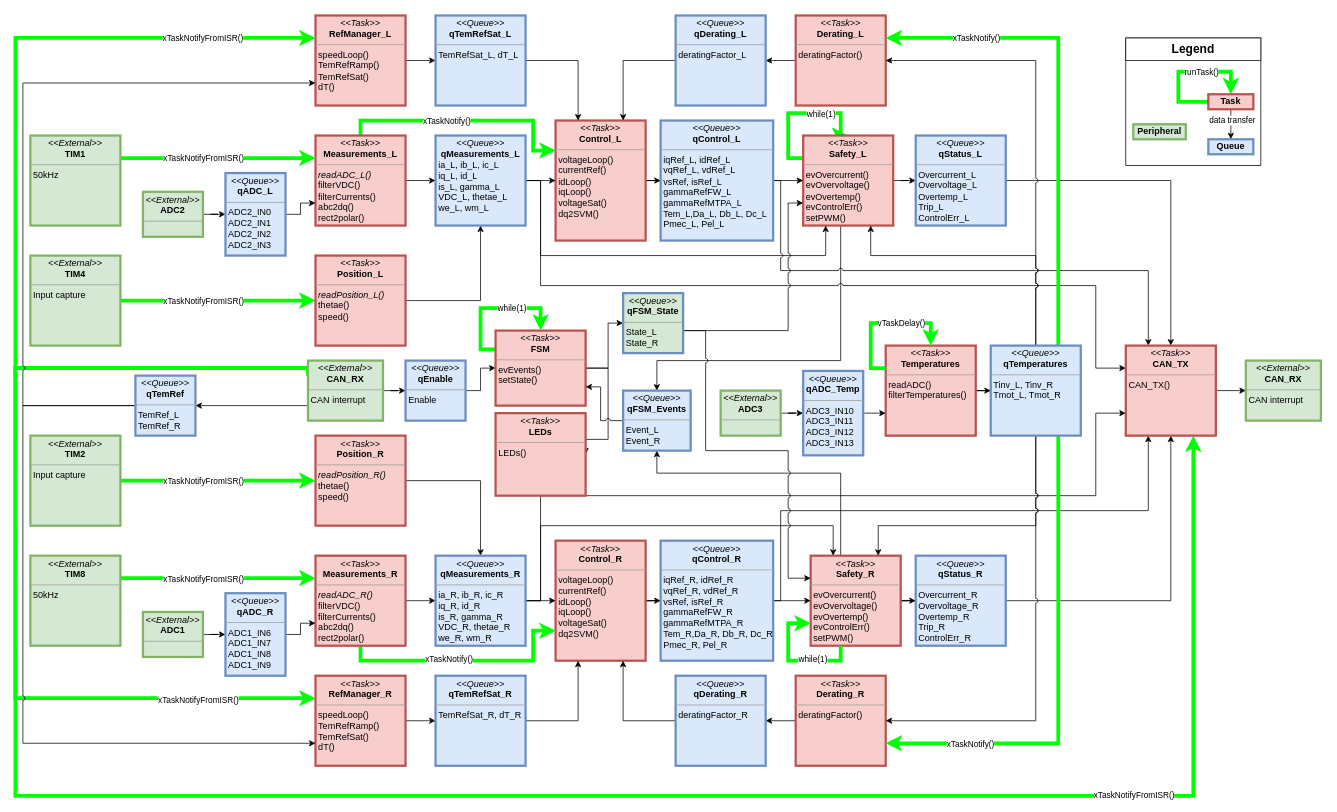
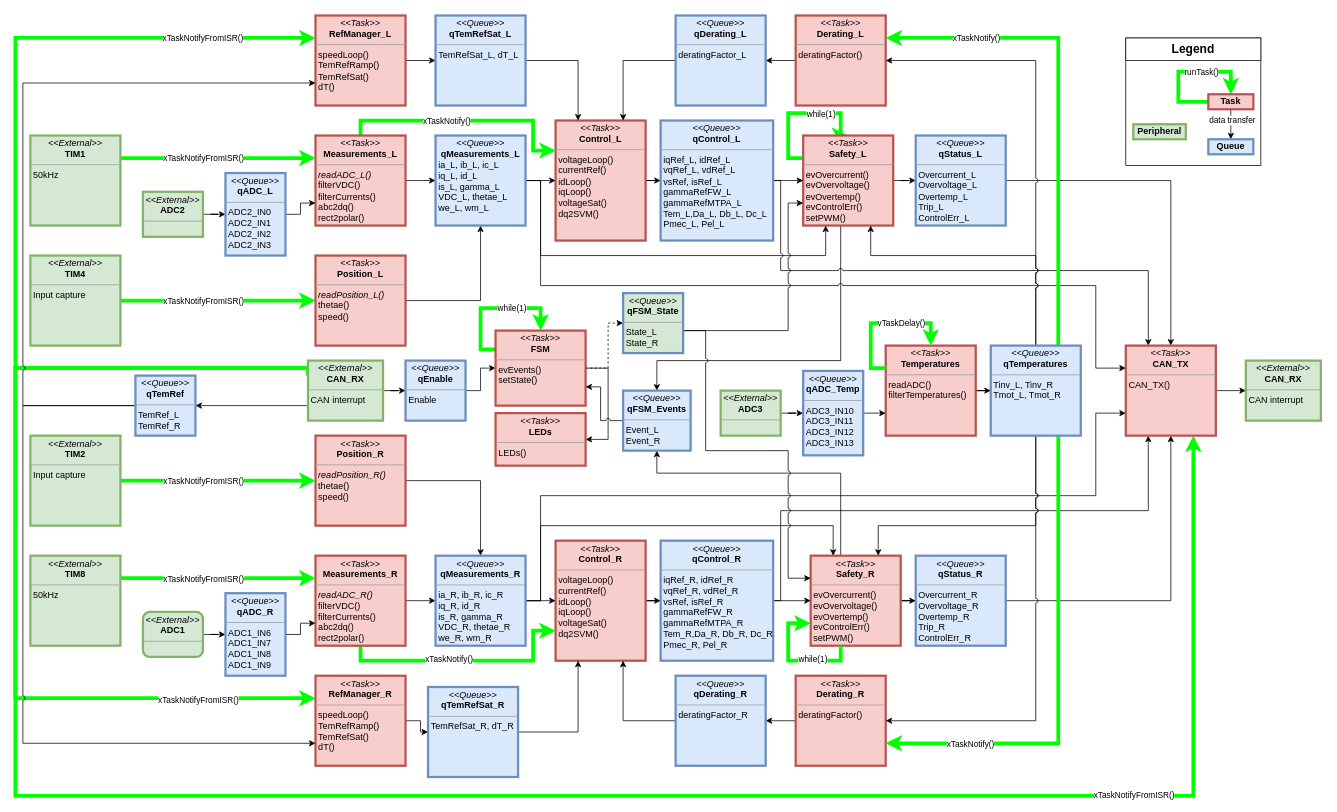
edge "<<Task>> FSM evEvents() setState()" -> "<<Queue>> qFSM_State State_L State_R": style solid -> dashed
node "<<Task>> LEDs LEDs()": size 90x83 -> 90x53
node "<<External>> ADC1": shape rectangle -> rounded rectangle
node "<<Queue>> qTemRefSat_R TemRefSat_R, dT_R": moved (480, 720) -> (473, 732)
